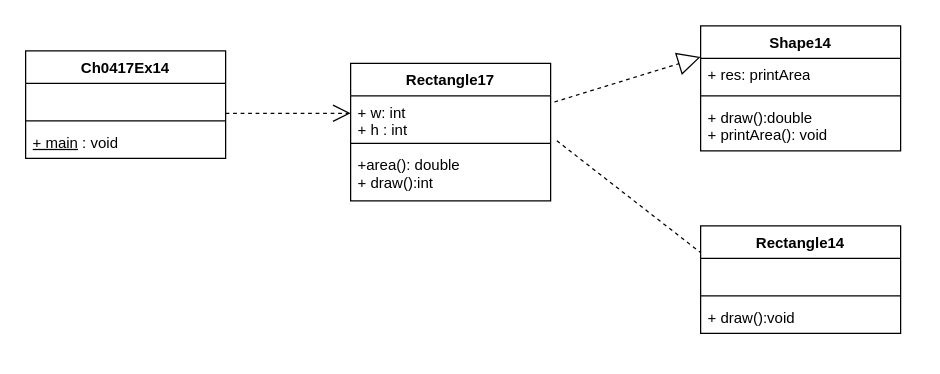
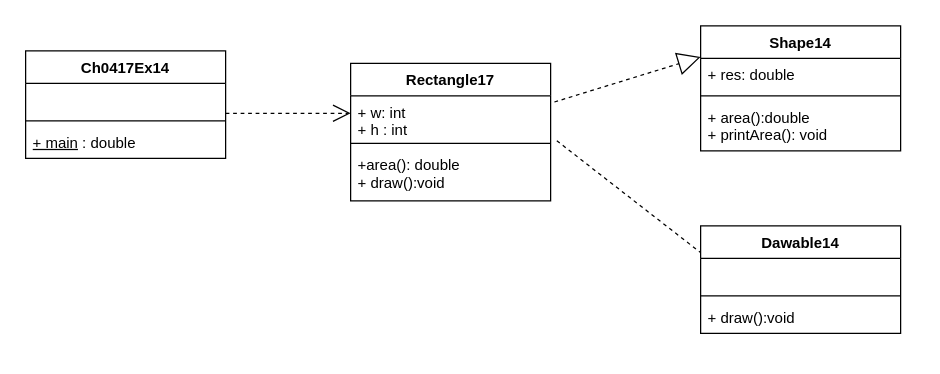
node "+ res: printArea": label "+ res: printArea" -> "+ res: double"
node "+ draw():double + printArea(): void": label "+ draw():double + printArea(): void" -> "+ area():double + printArea(): void"
node "+ main : void": label "+ main : void" -> "+ main : double"
node "+area(): double + draw():int": label "+area(): double + draw():int" -> "+area(): double + draw():void"
node "Rectangle14": label "Rectangle14" -> "Dawable14"
